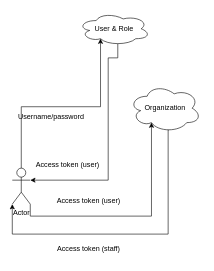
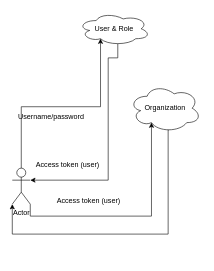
node "Access token (staff)": removed
